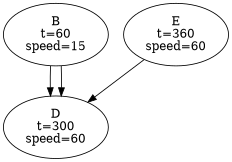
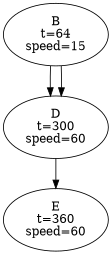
node "B t=60 speed=15": label "B t=60 speed=15" -> "B t=64 speed=15"
edge "E t=360 speed=60" -> "D t=300 speed=60": reversed
